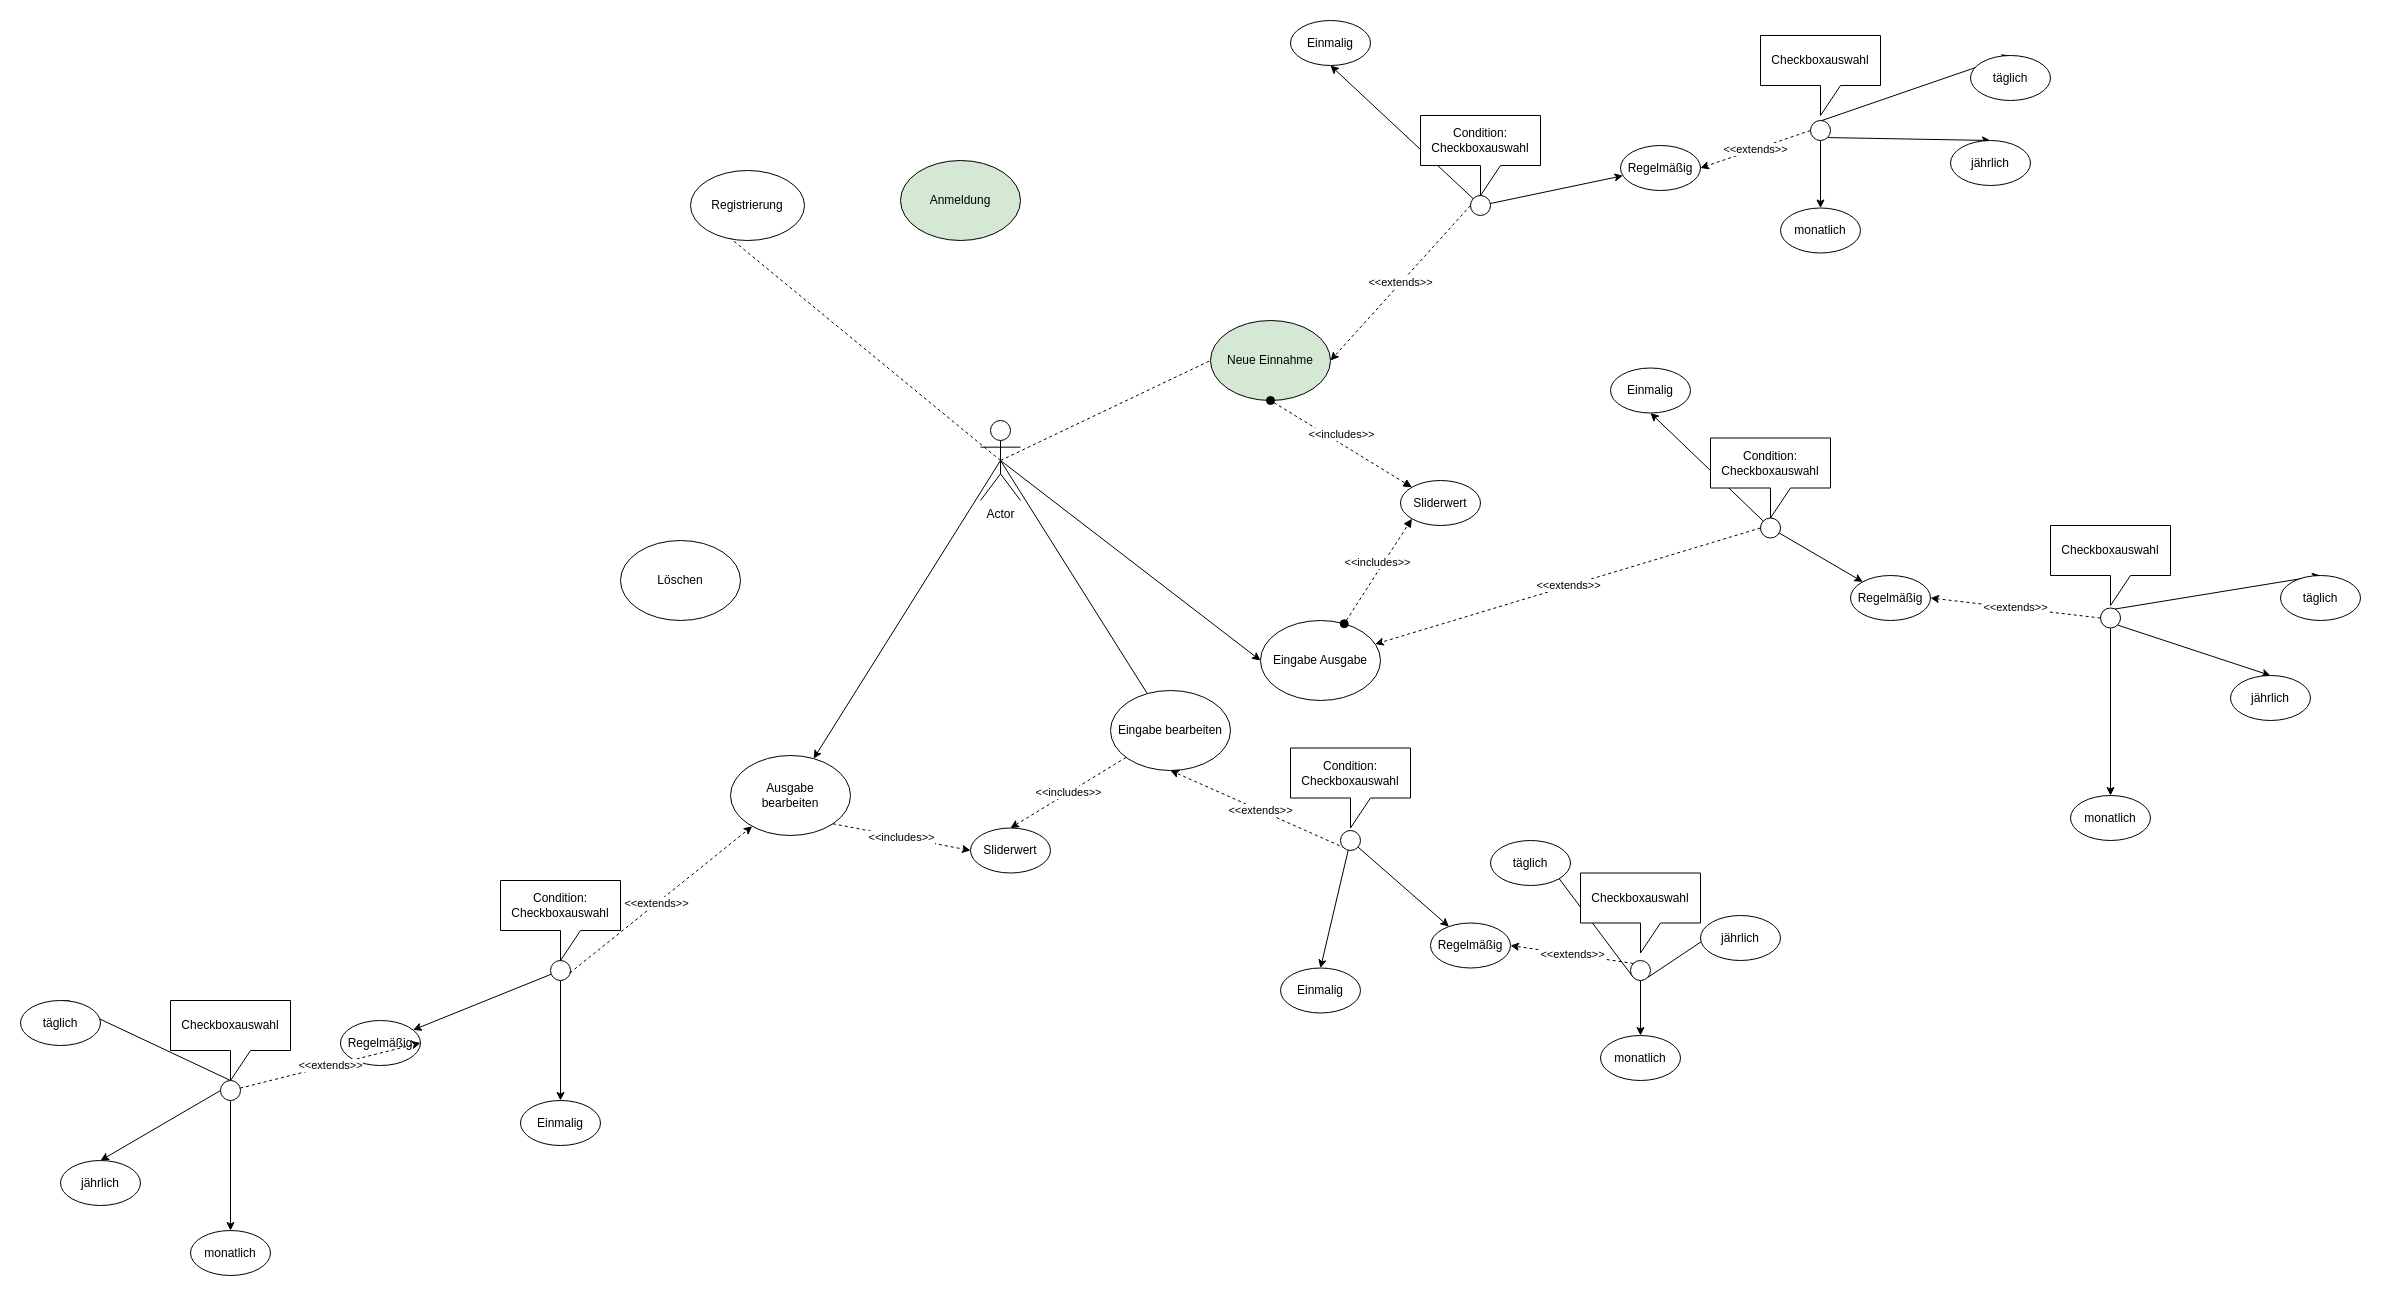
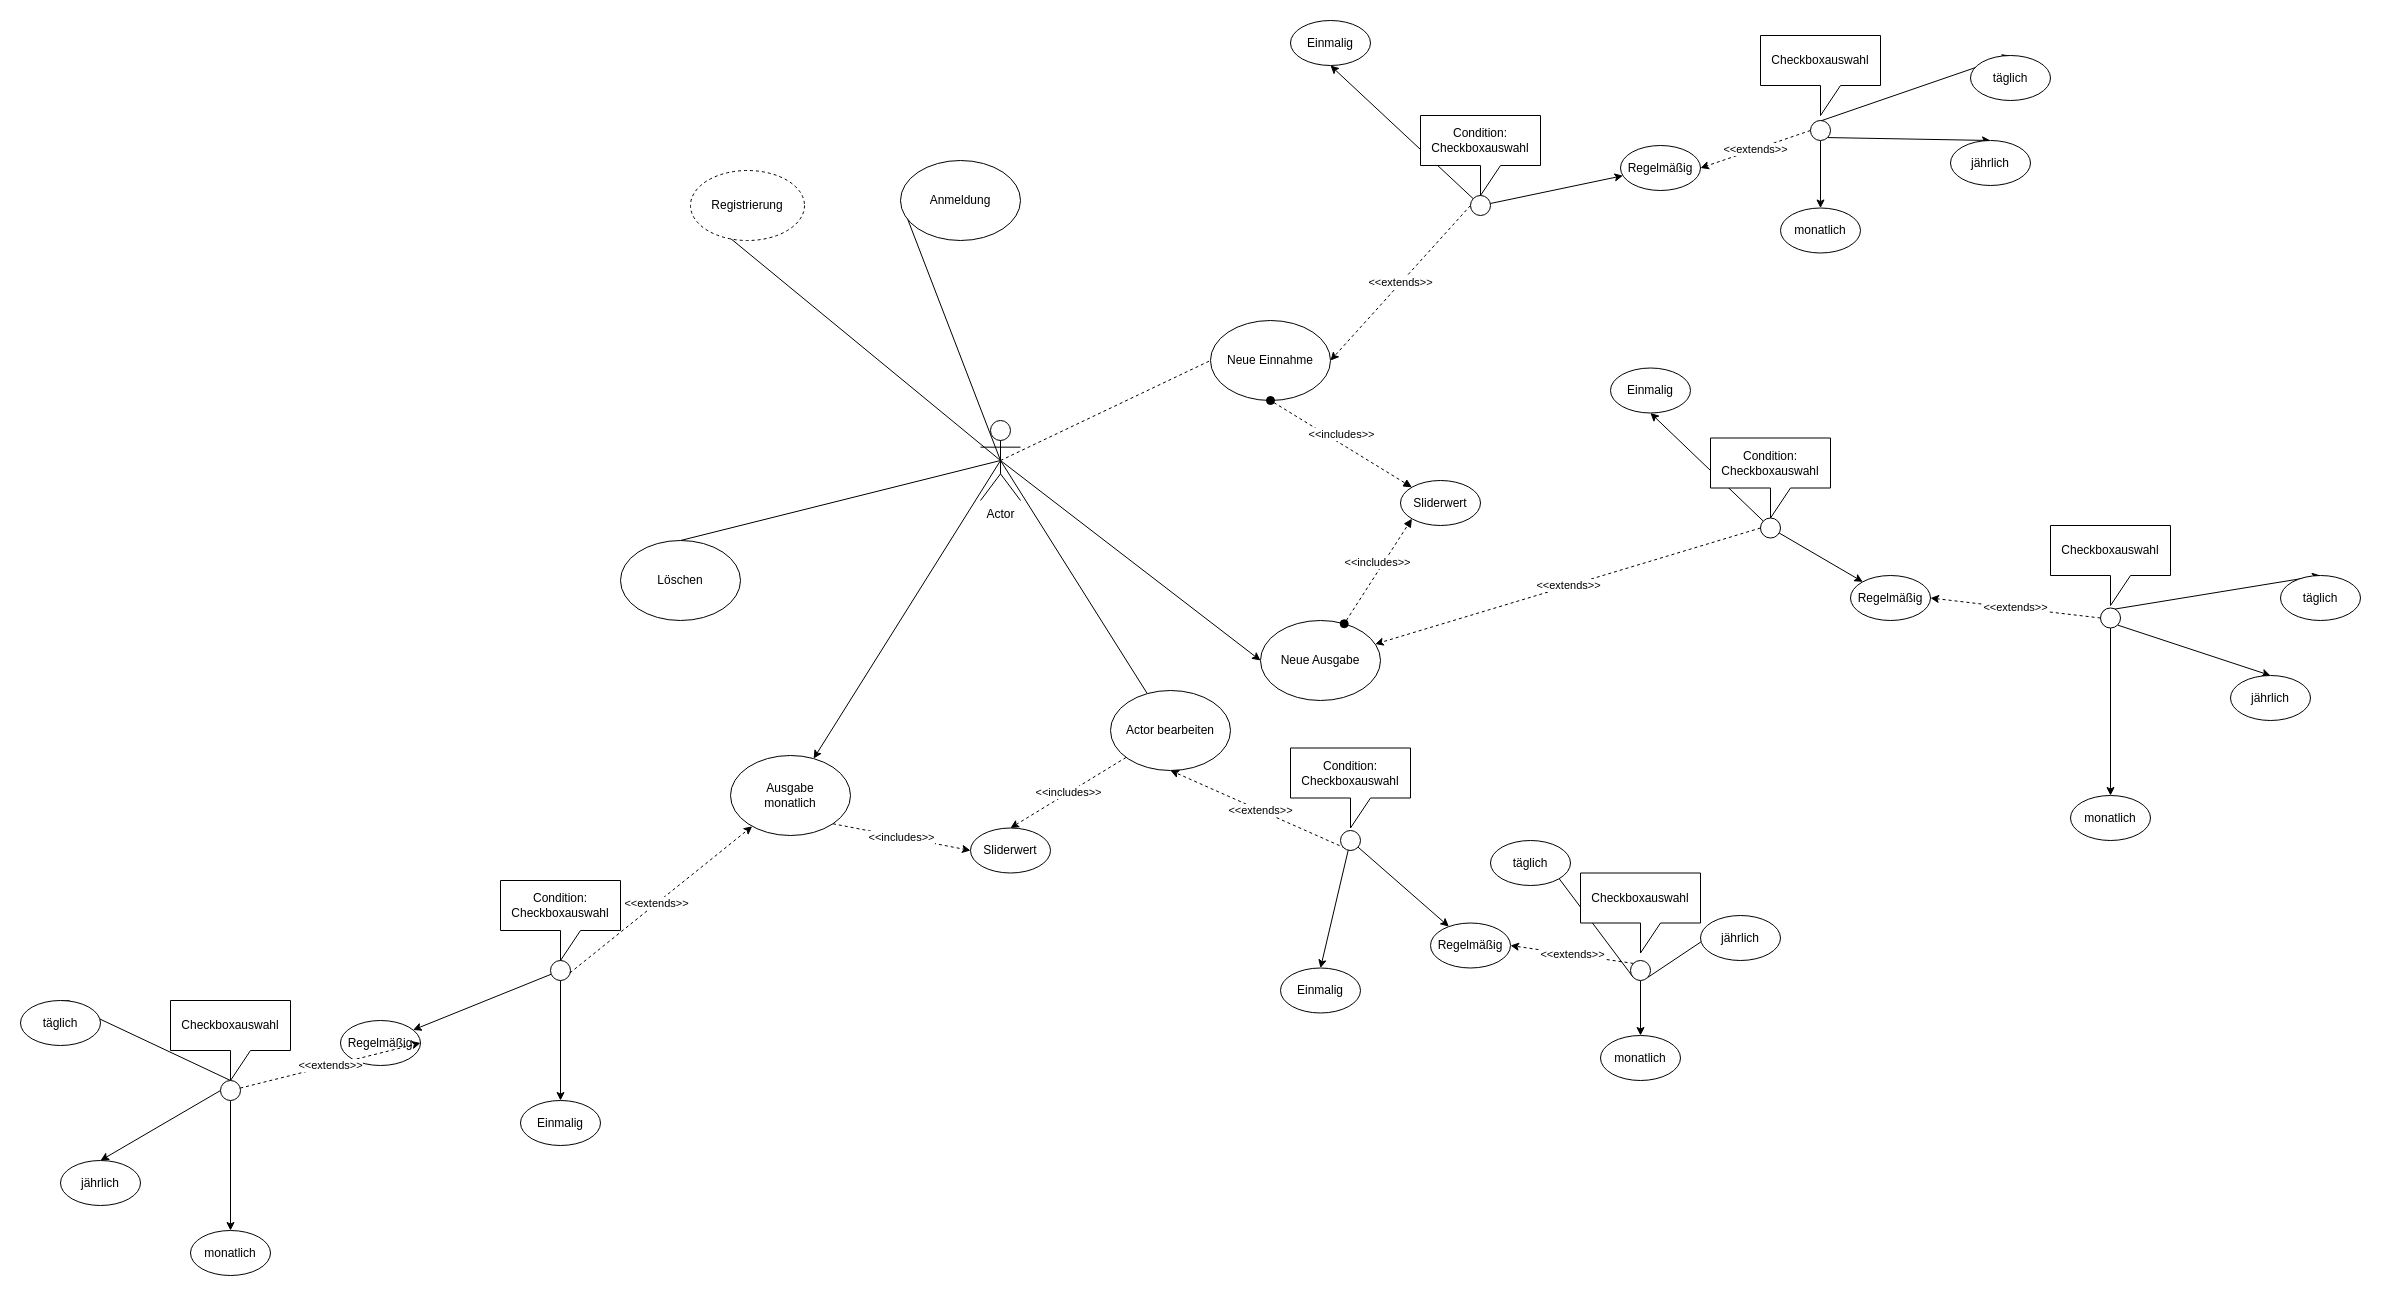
node "Anmeldung": fillcolor #d5e8d4 -> #ffffff
node "Registrierung": style solid -> dashed
edge "Anmeldung" -- "Actor": added
edge "Registrierung" -- "Actor": style dashed -> solid
node "Neue Einnahme": fillcolor #d5e8d4 -> #ffffff
edge "Actor" -- "Löschen": added
node "Eingabe Ausgabe": label "Eingabe Ausgabe" -> "Neue Ausgabe"
node "Eingabe bearbeiten": label "Eingabe bearbeiten" -> "Actor bearbeiten"
node "Ausgabe bearbeiten": label "Ausgabe bearbeiten" -> "Ausgabe monatlich"
